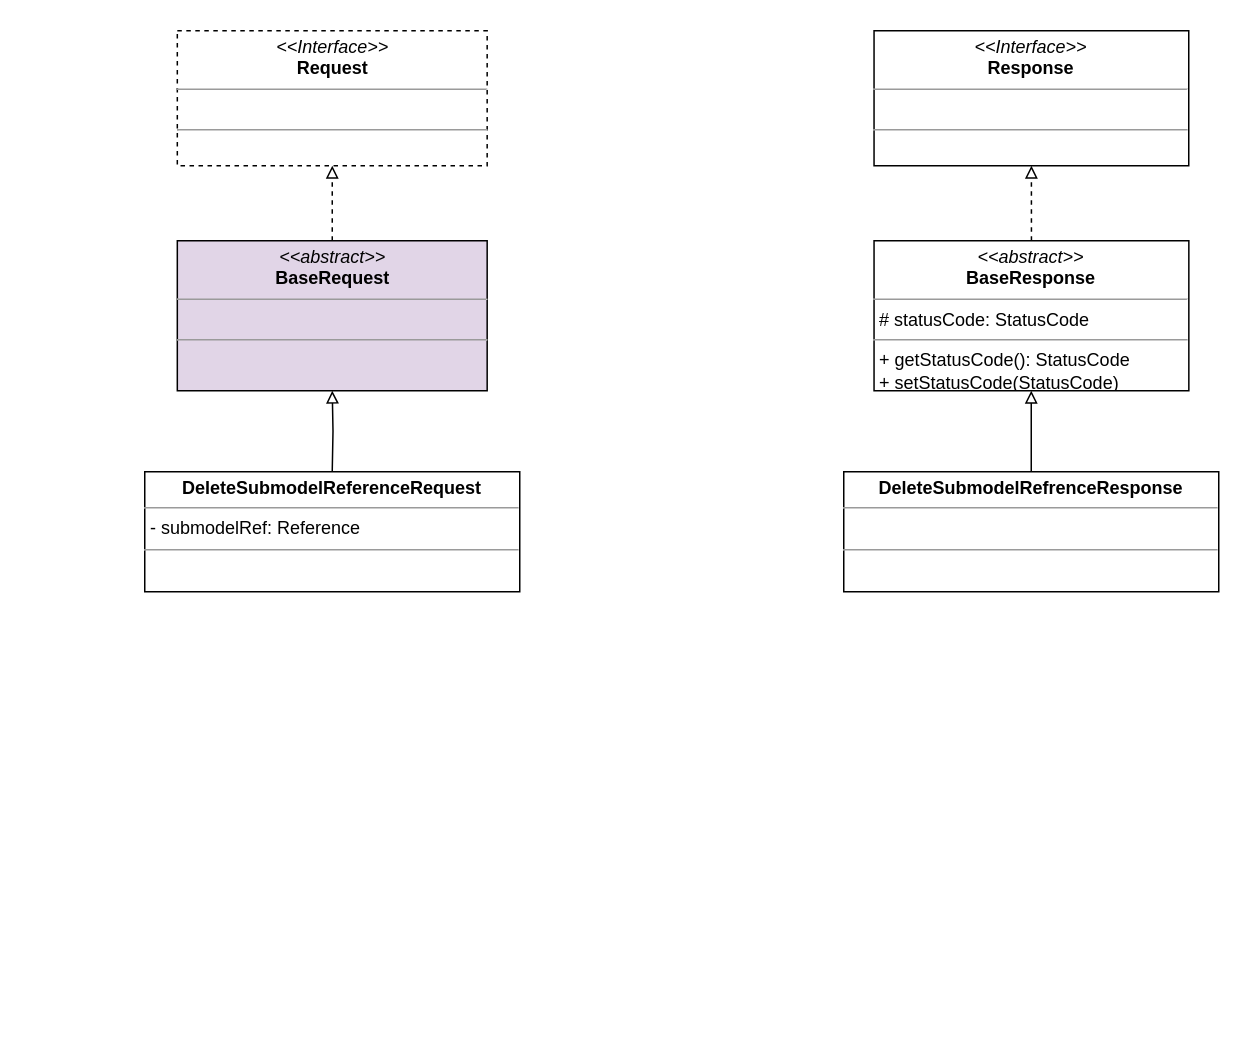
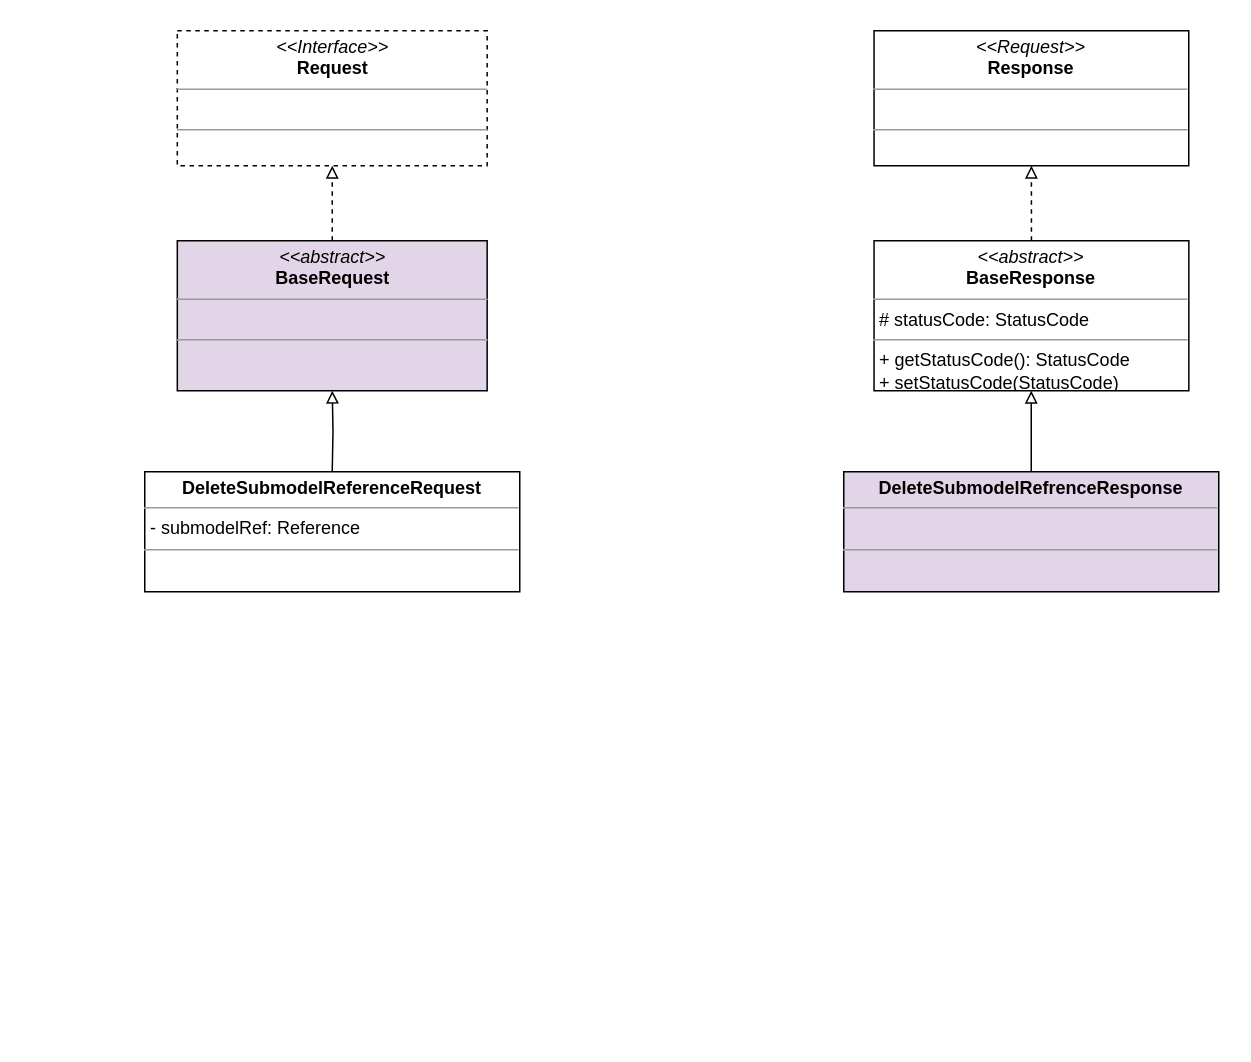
node "<<Interface>> Response": label "<<Interface>> Response" -> "<<Request>> Response"
node "DeleteSubmodelRefrenceResponse": fillcolor #ffffff -> #e1d5e7
